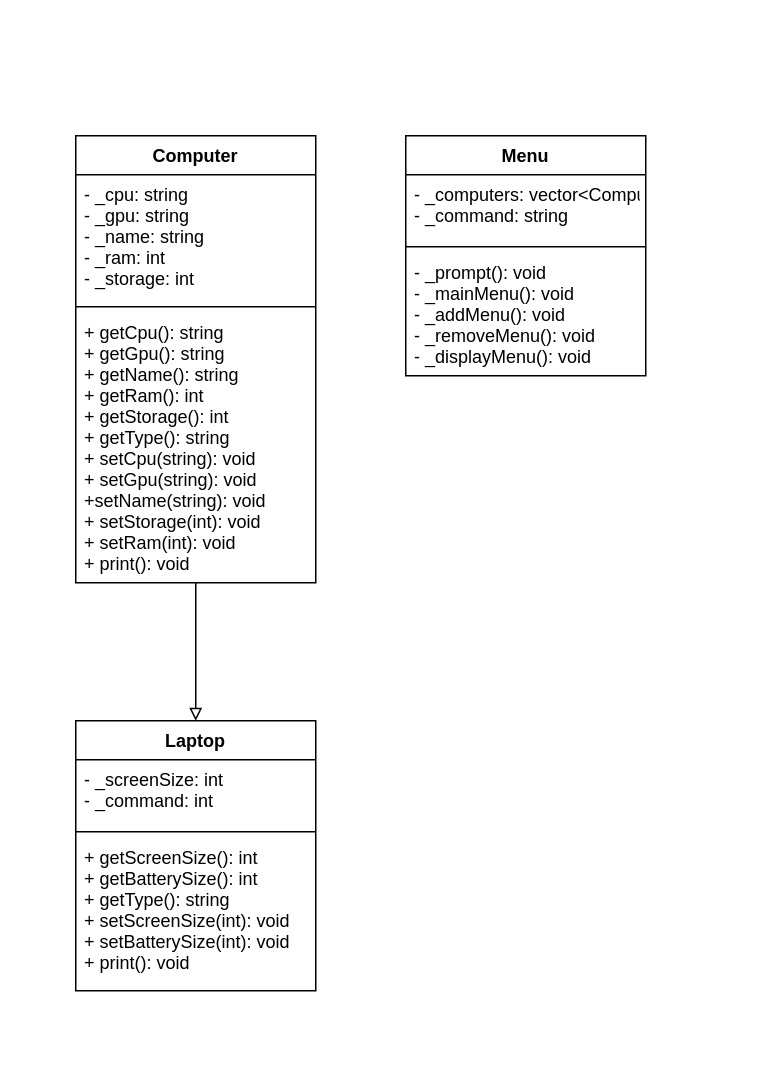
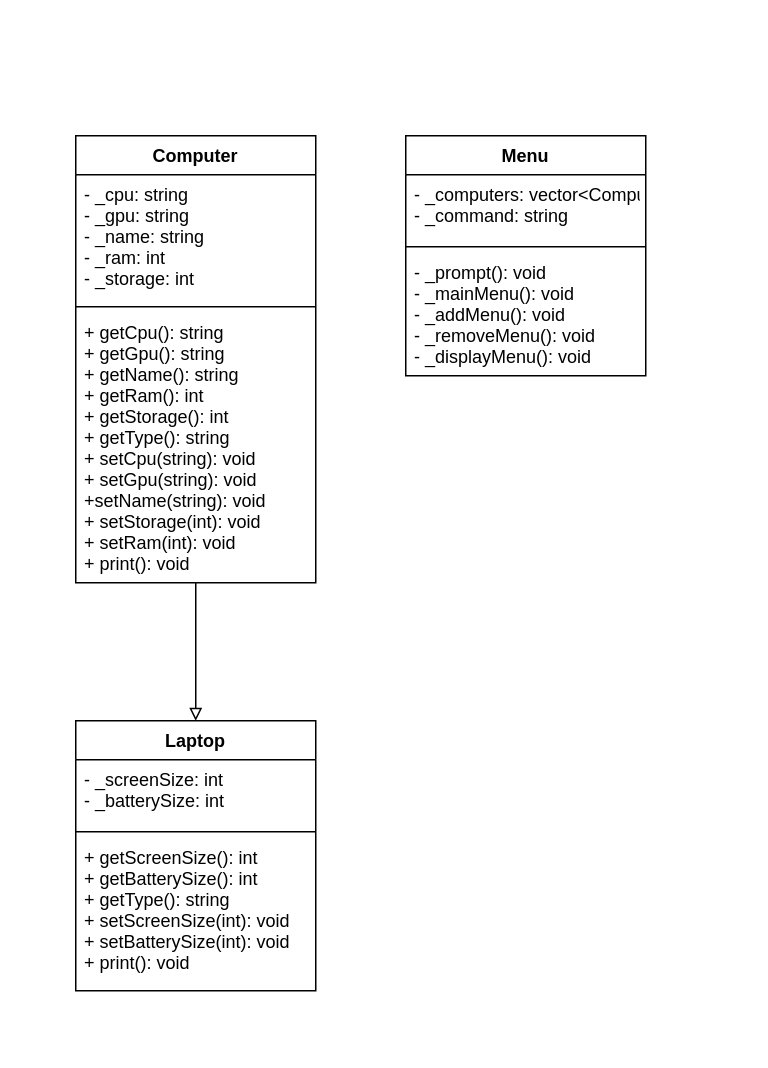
node "- _screenSize: int - _command: int": label "- _screenSize: int - _command: int" -> "- _screenSize: int - _batterySize: int"
